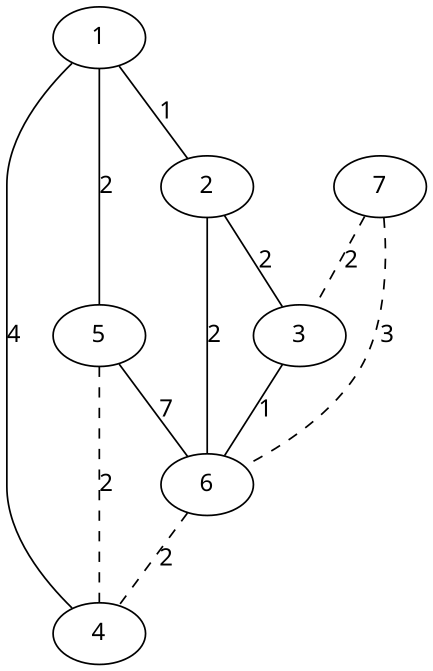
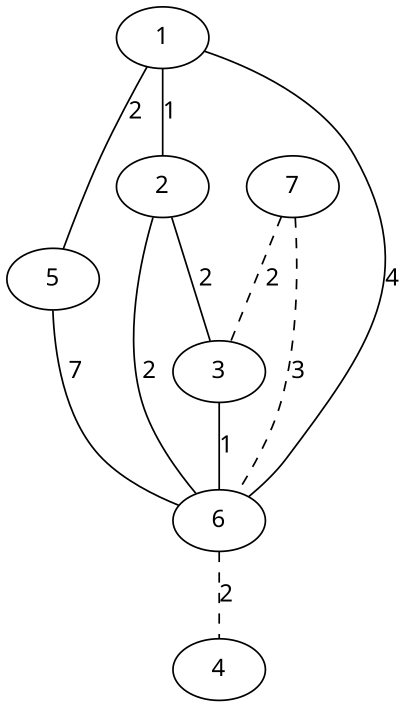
edge "1" -- "4": now "1" -- "6"
edge "5" -- "4": removed, label "2"
